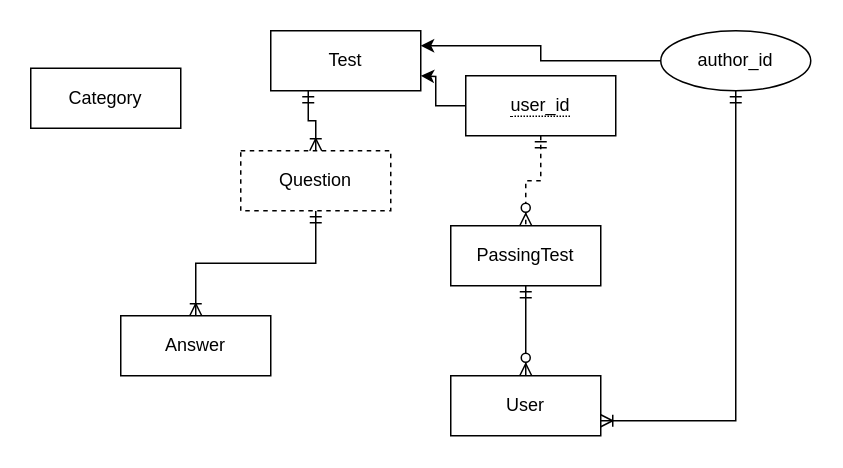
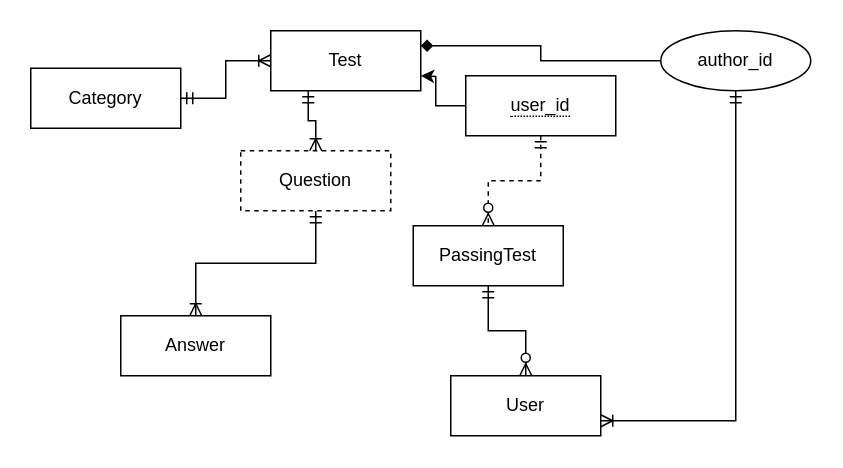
edge "author_id" -> "Test": arrowhead classic -> diamond
edge "Test" -- "Category": added
node "PassingTest": moved (526, 256) -> (488, 256)
